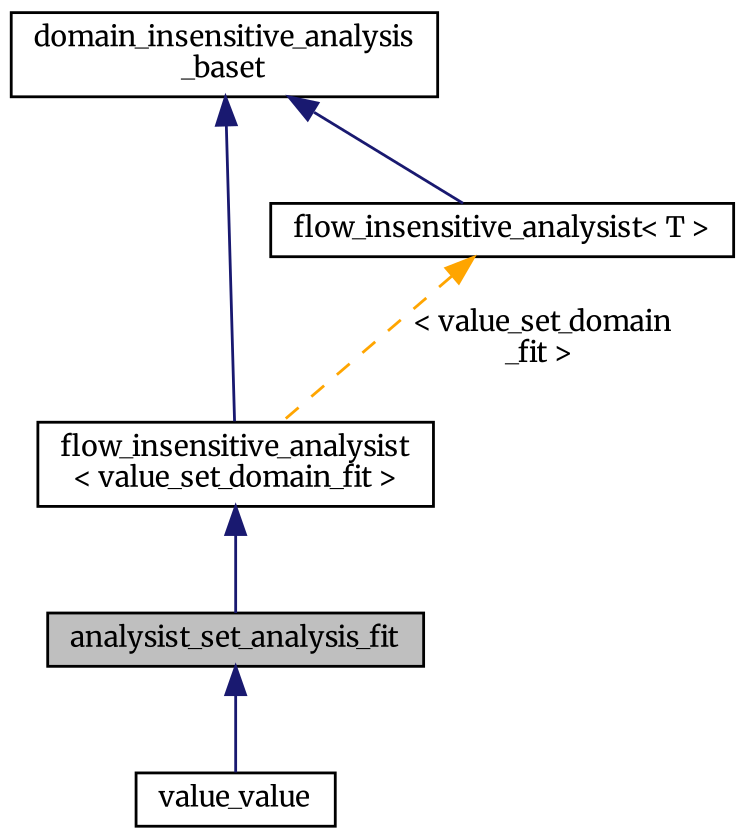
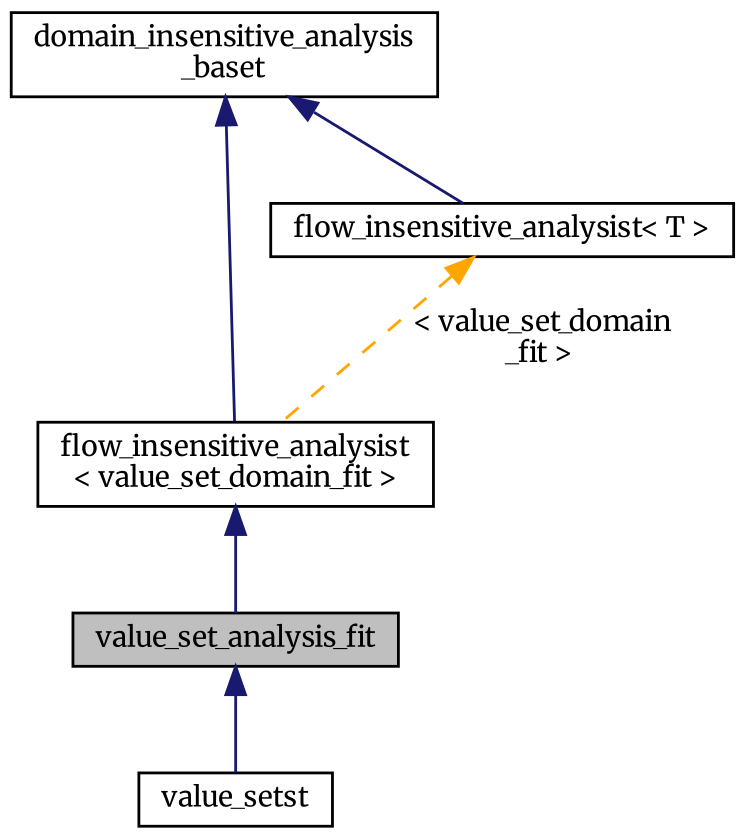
node "analysist_set_analysis_fit": label "analysist_set_analysis_fit" -> "value_set_analysis_fit"
node "value_value": label "value_value" -> "value_setst"
